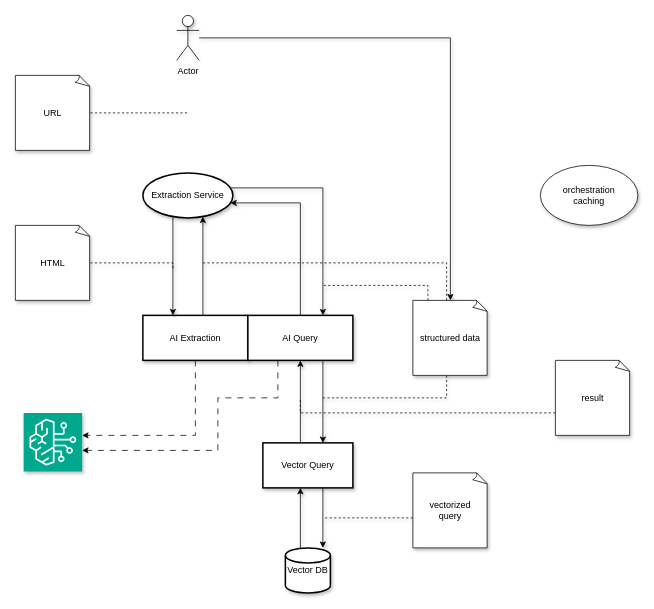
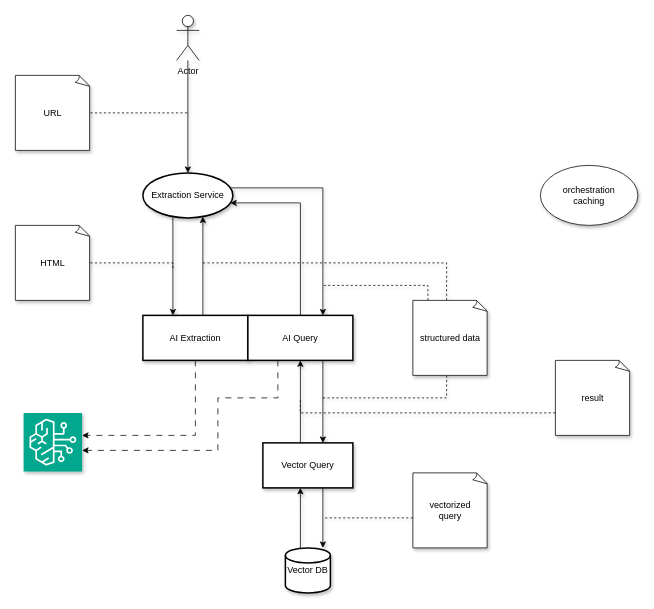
edge "Actor" -> "structured data": now "Actor" -> "Extraction Service"
